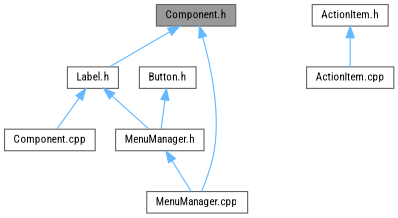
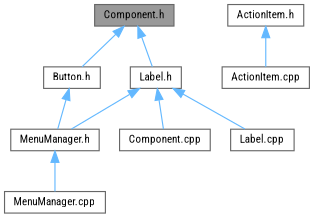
edge "MenuManager.cpp" -> "Component.h": now "Button.h" -> "Component.h"
node "Label.cpp": added
